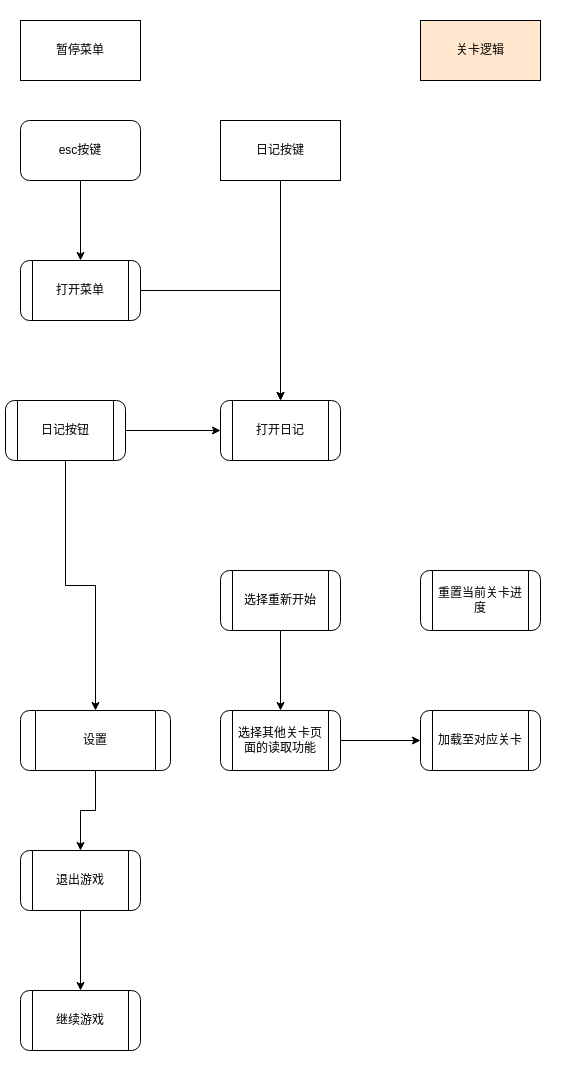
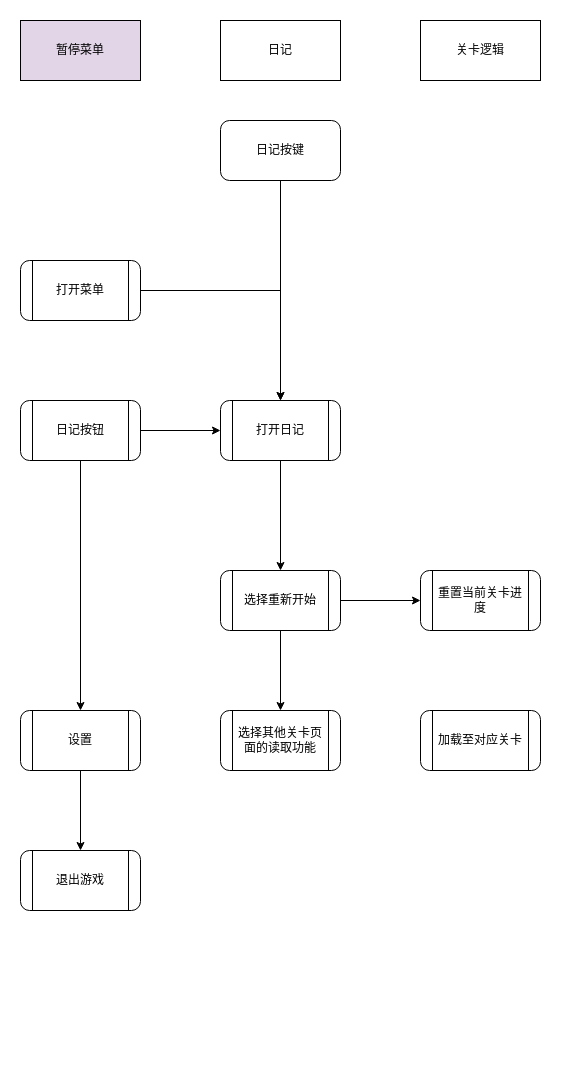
node "暂停菜单": fillcolor #ffffff -> #e1d5e7
node "日记": added
node "关卡逻辑": fillcolor #ffe6cc -> #ffffff
node "esc按键": removed
node "日记按键": shape rectangle -> rounded rectangle
edge "esc按键" -> "打开菜单": removed
node "日记按钮": moved (66, 431) -> (81, 431)
edge "打开日记" -> "选择重新开始": added
edge "选择重新开始" -> "重置当前关卡进度": added
node "设置": size 150x60 -> 120x60
edge "选择其他关卡页面的读取功能" -> "加载至对应关卡": removed
edge "退出游戏" -> "继续游戏": removed
node "继续游戏": removed
